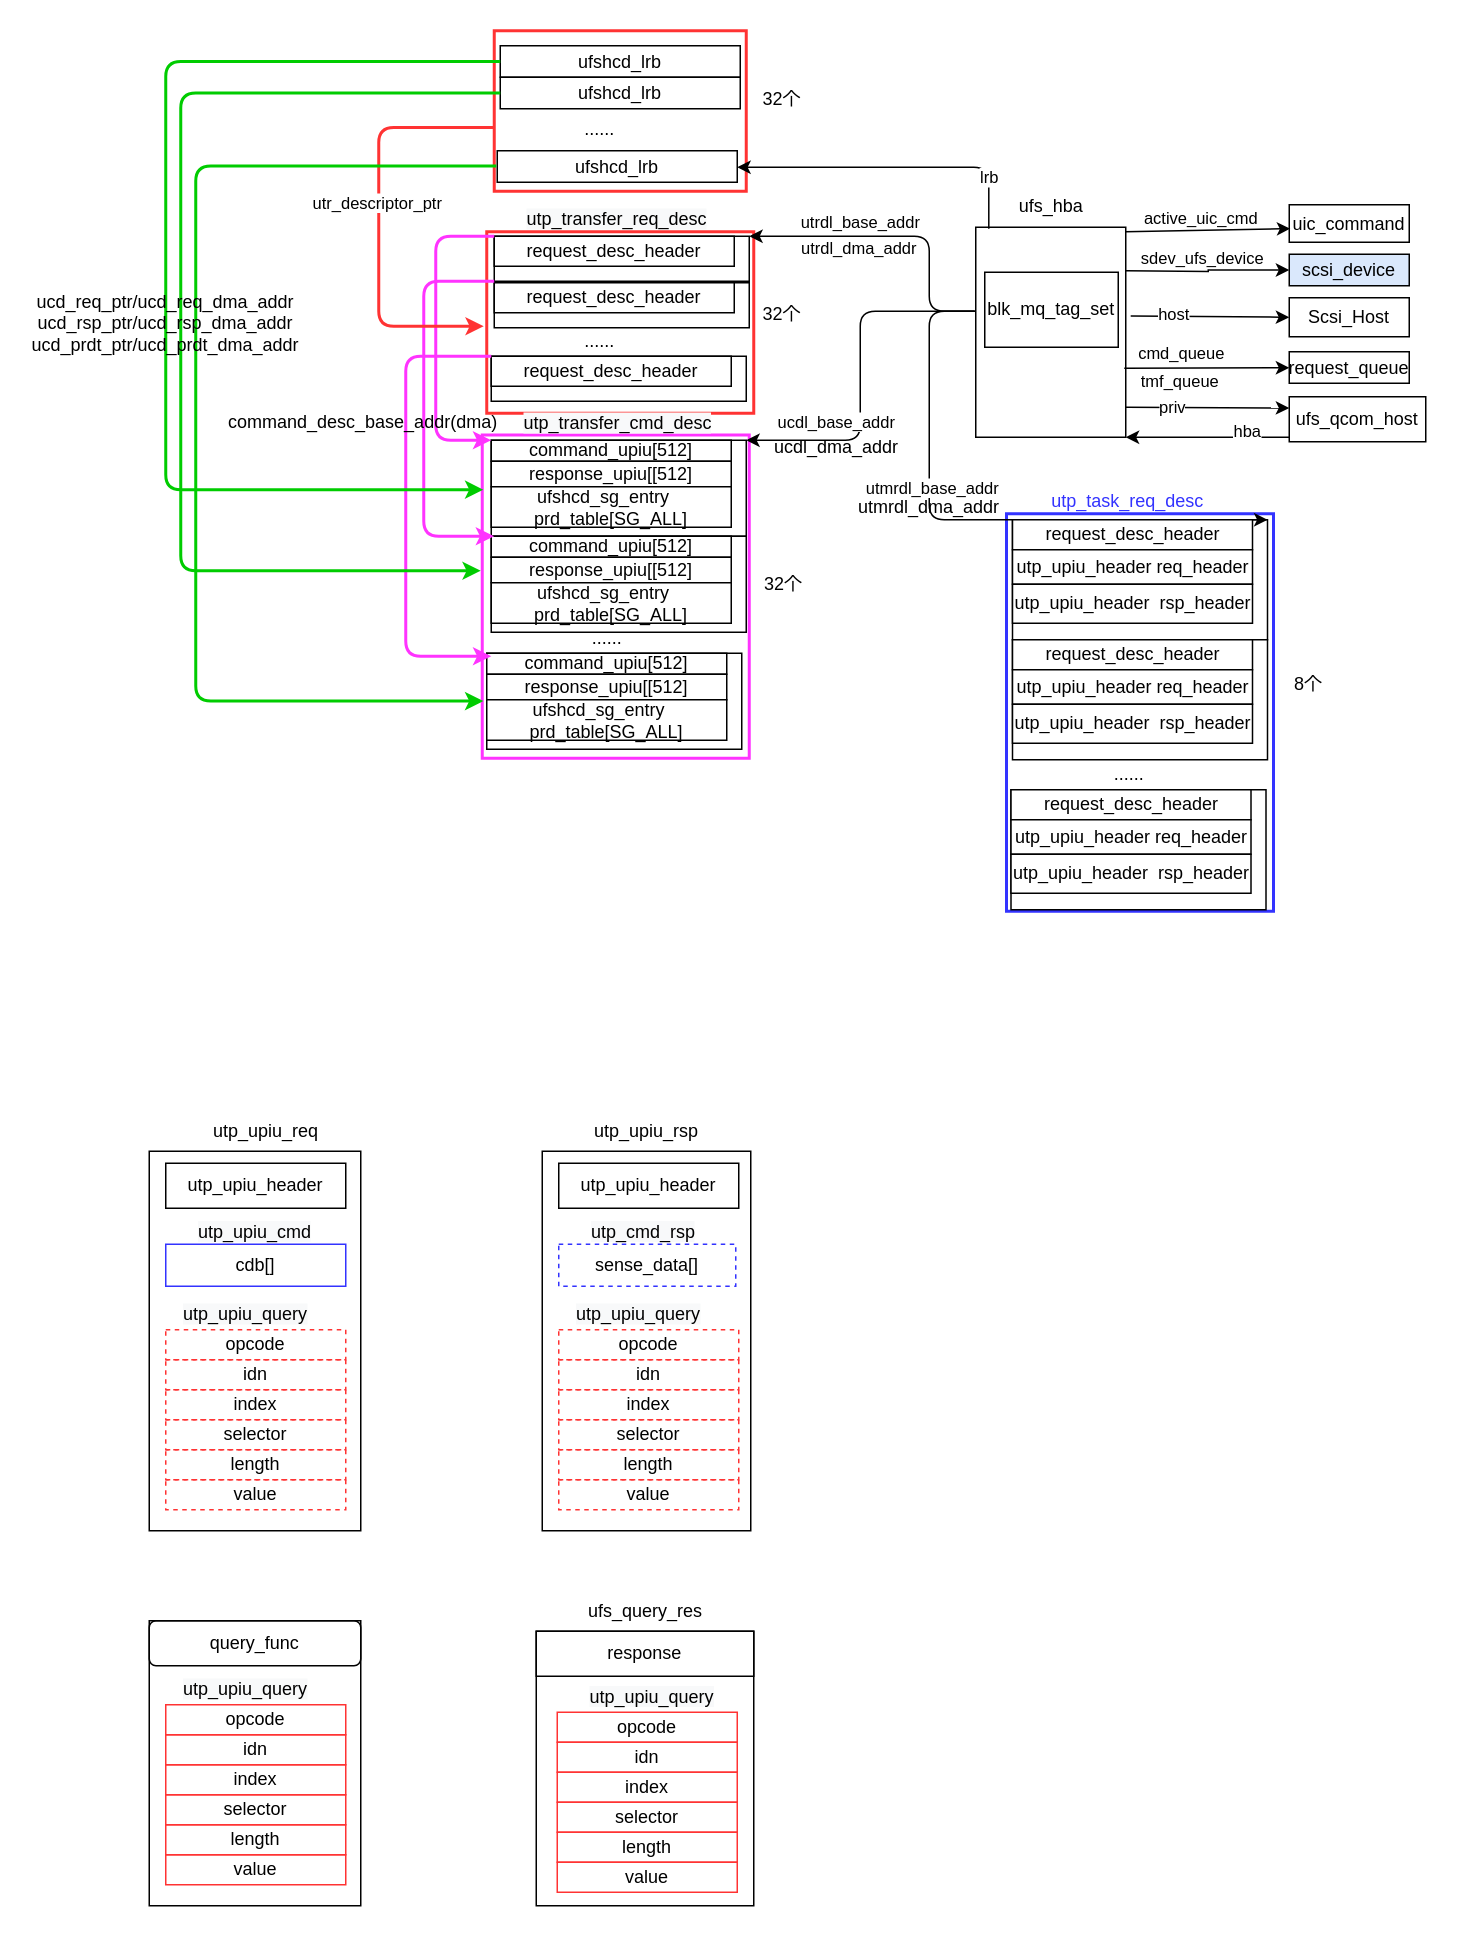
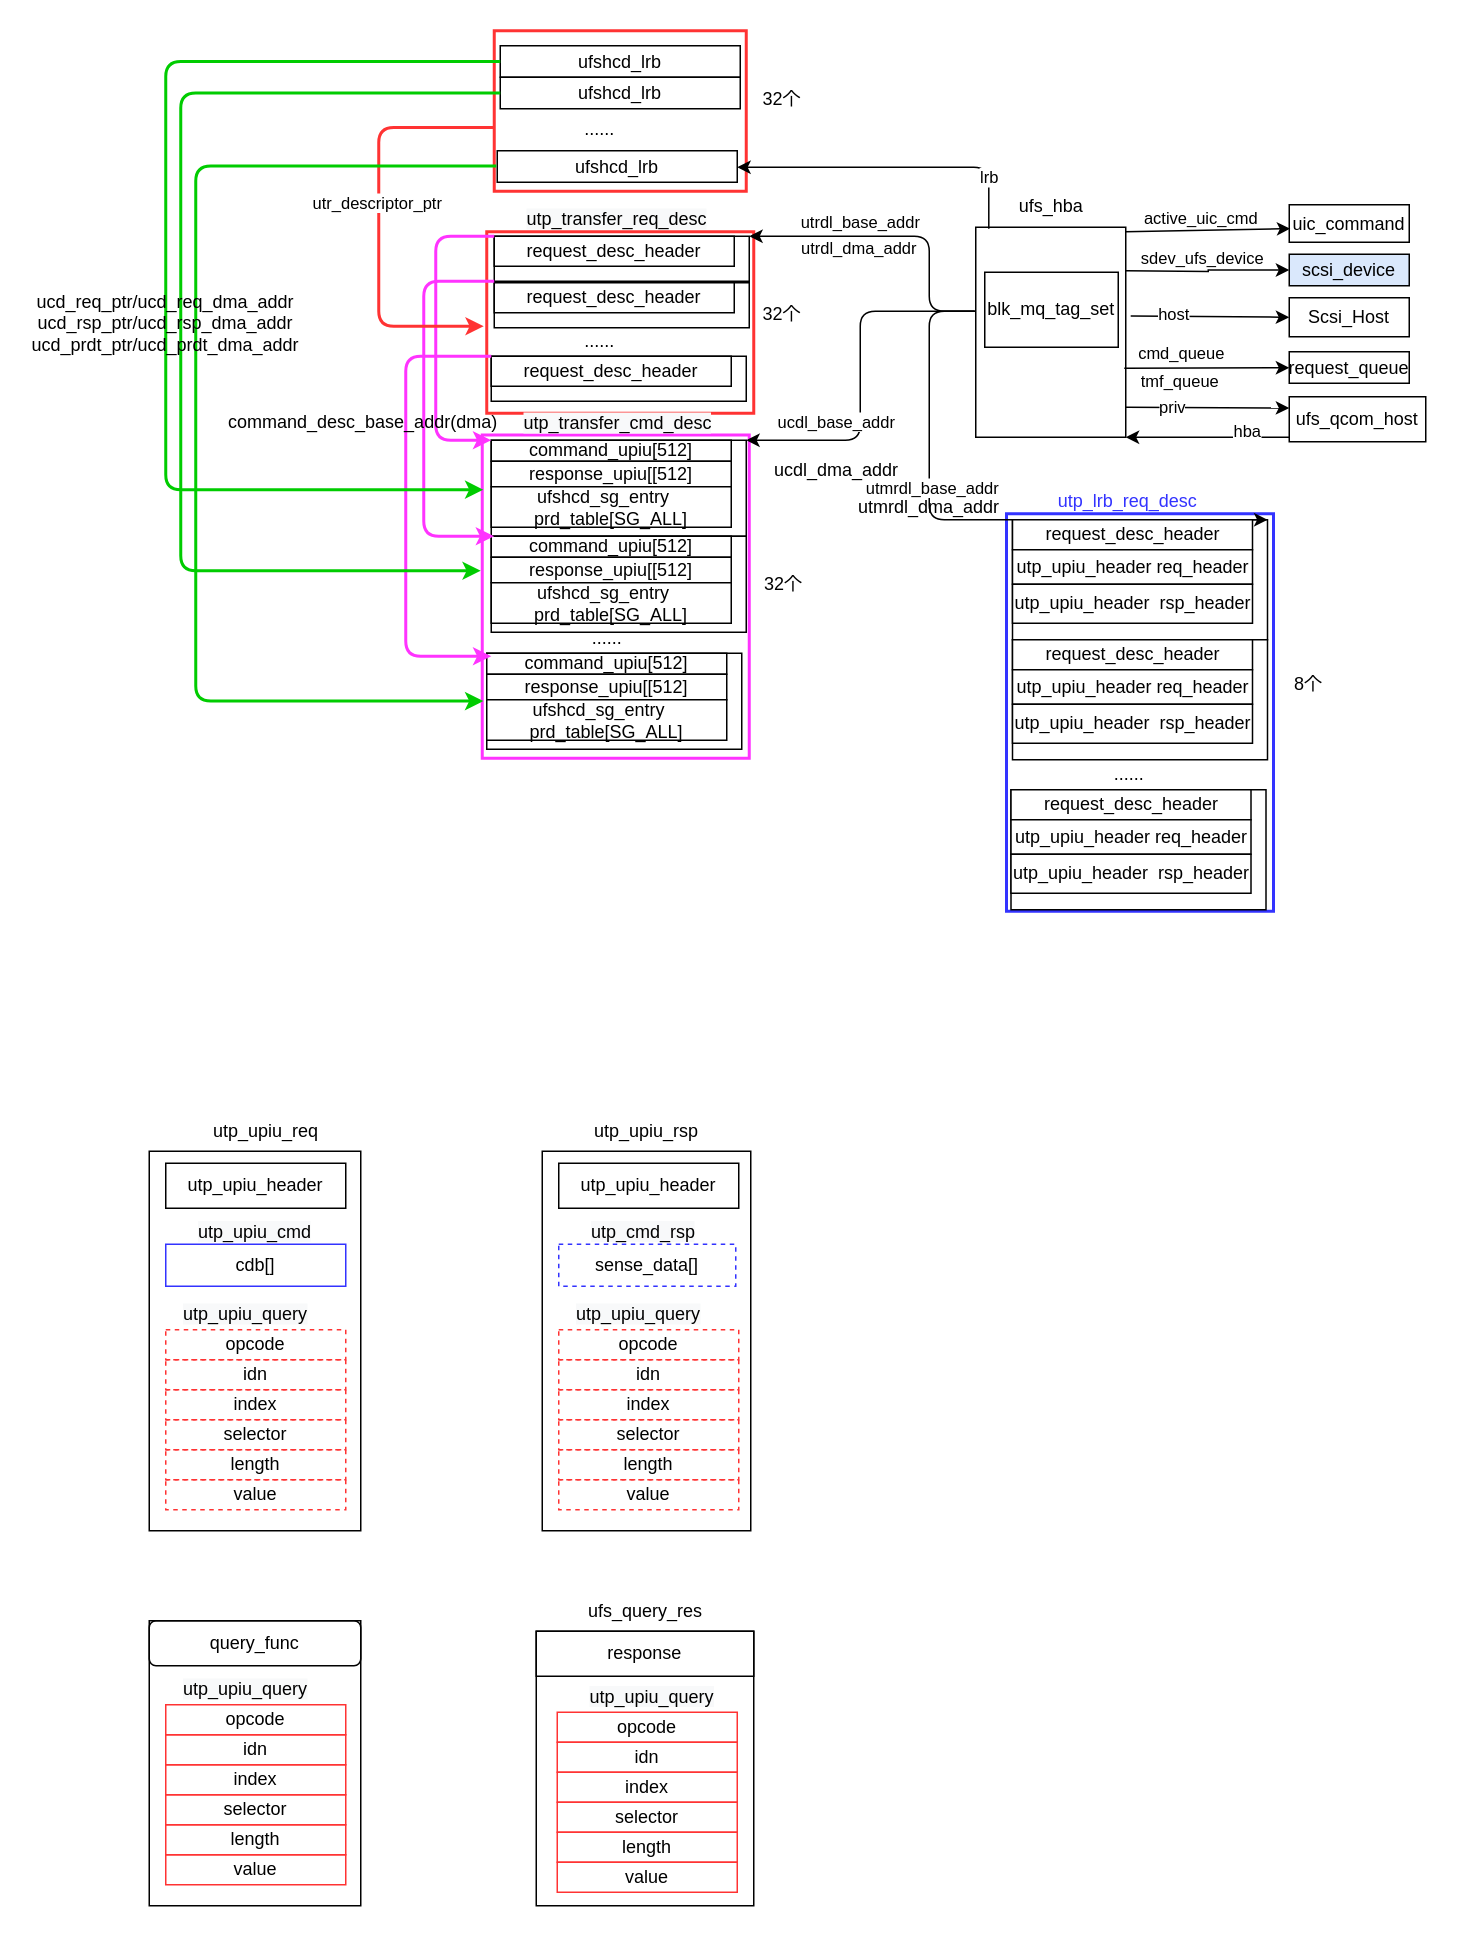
node "ucdl_dma_addr": moved (835, 438) -> (835, 461)
node "utp_task_req_desc": label "utp_task_req_desc" -> "utp_lrb_req_desc"
